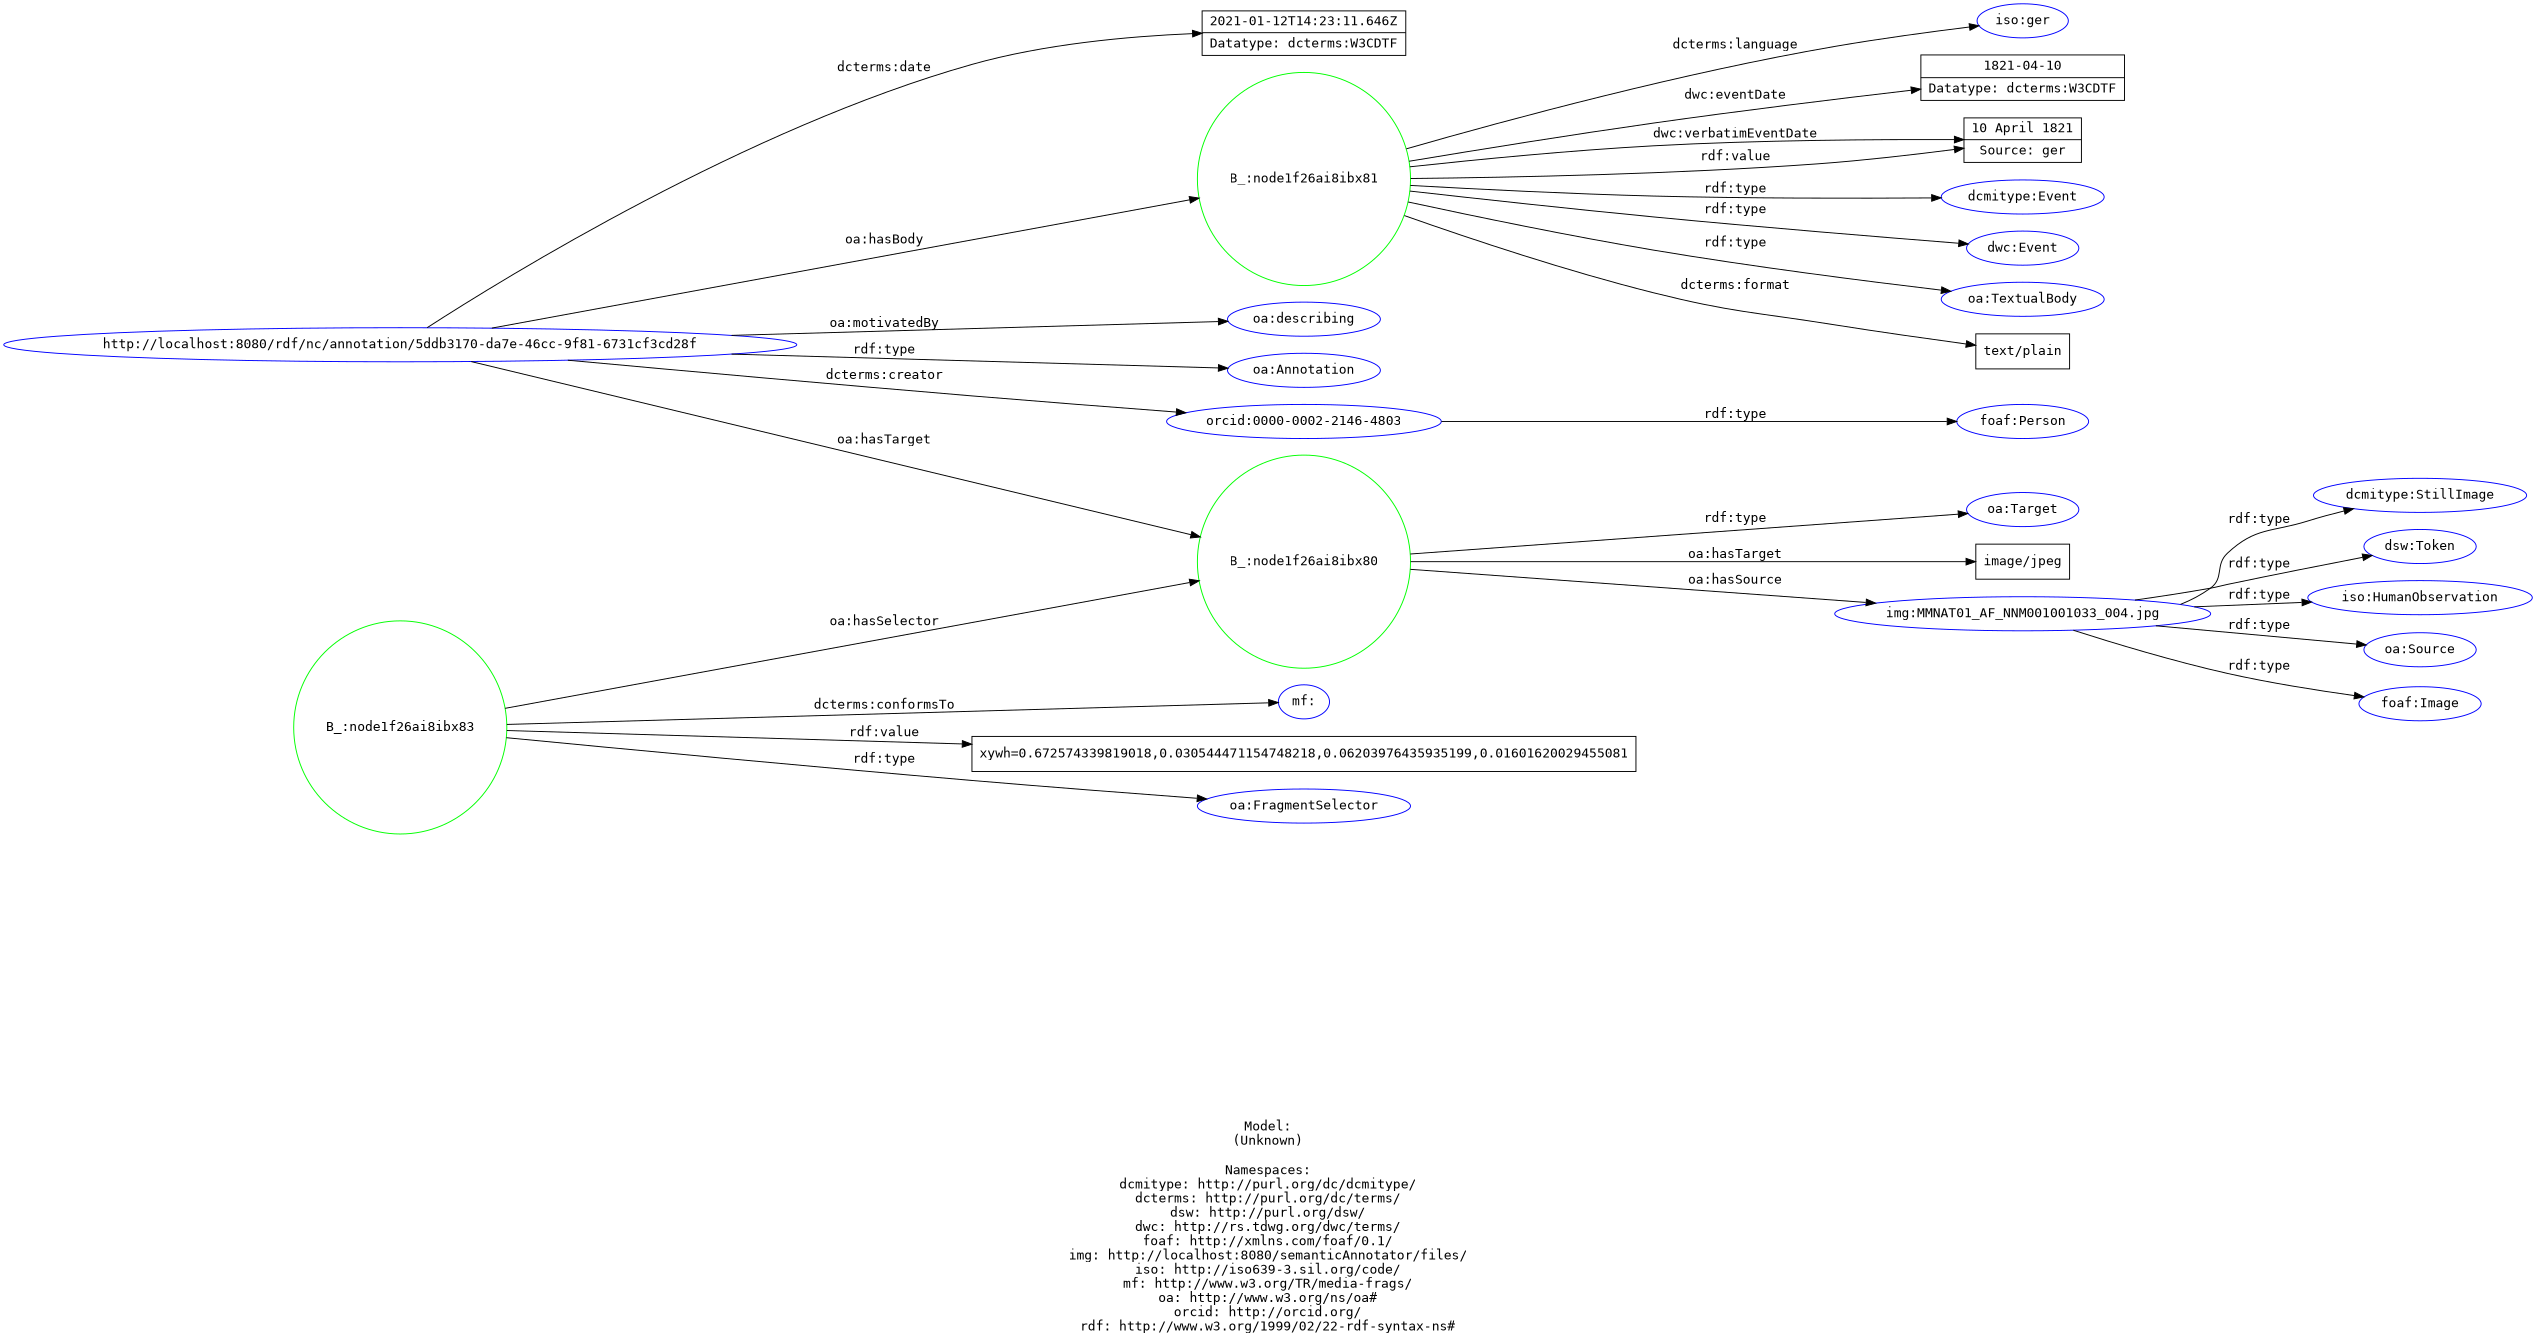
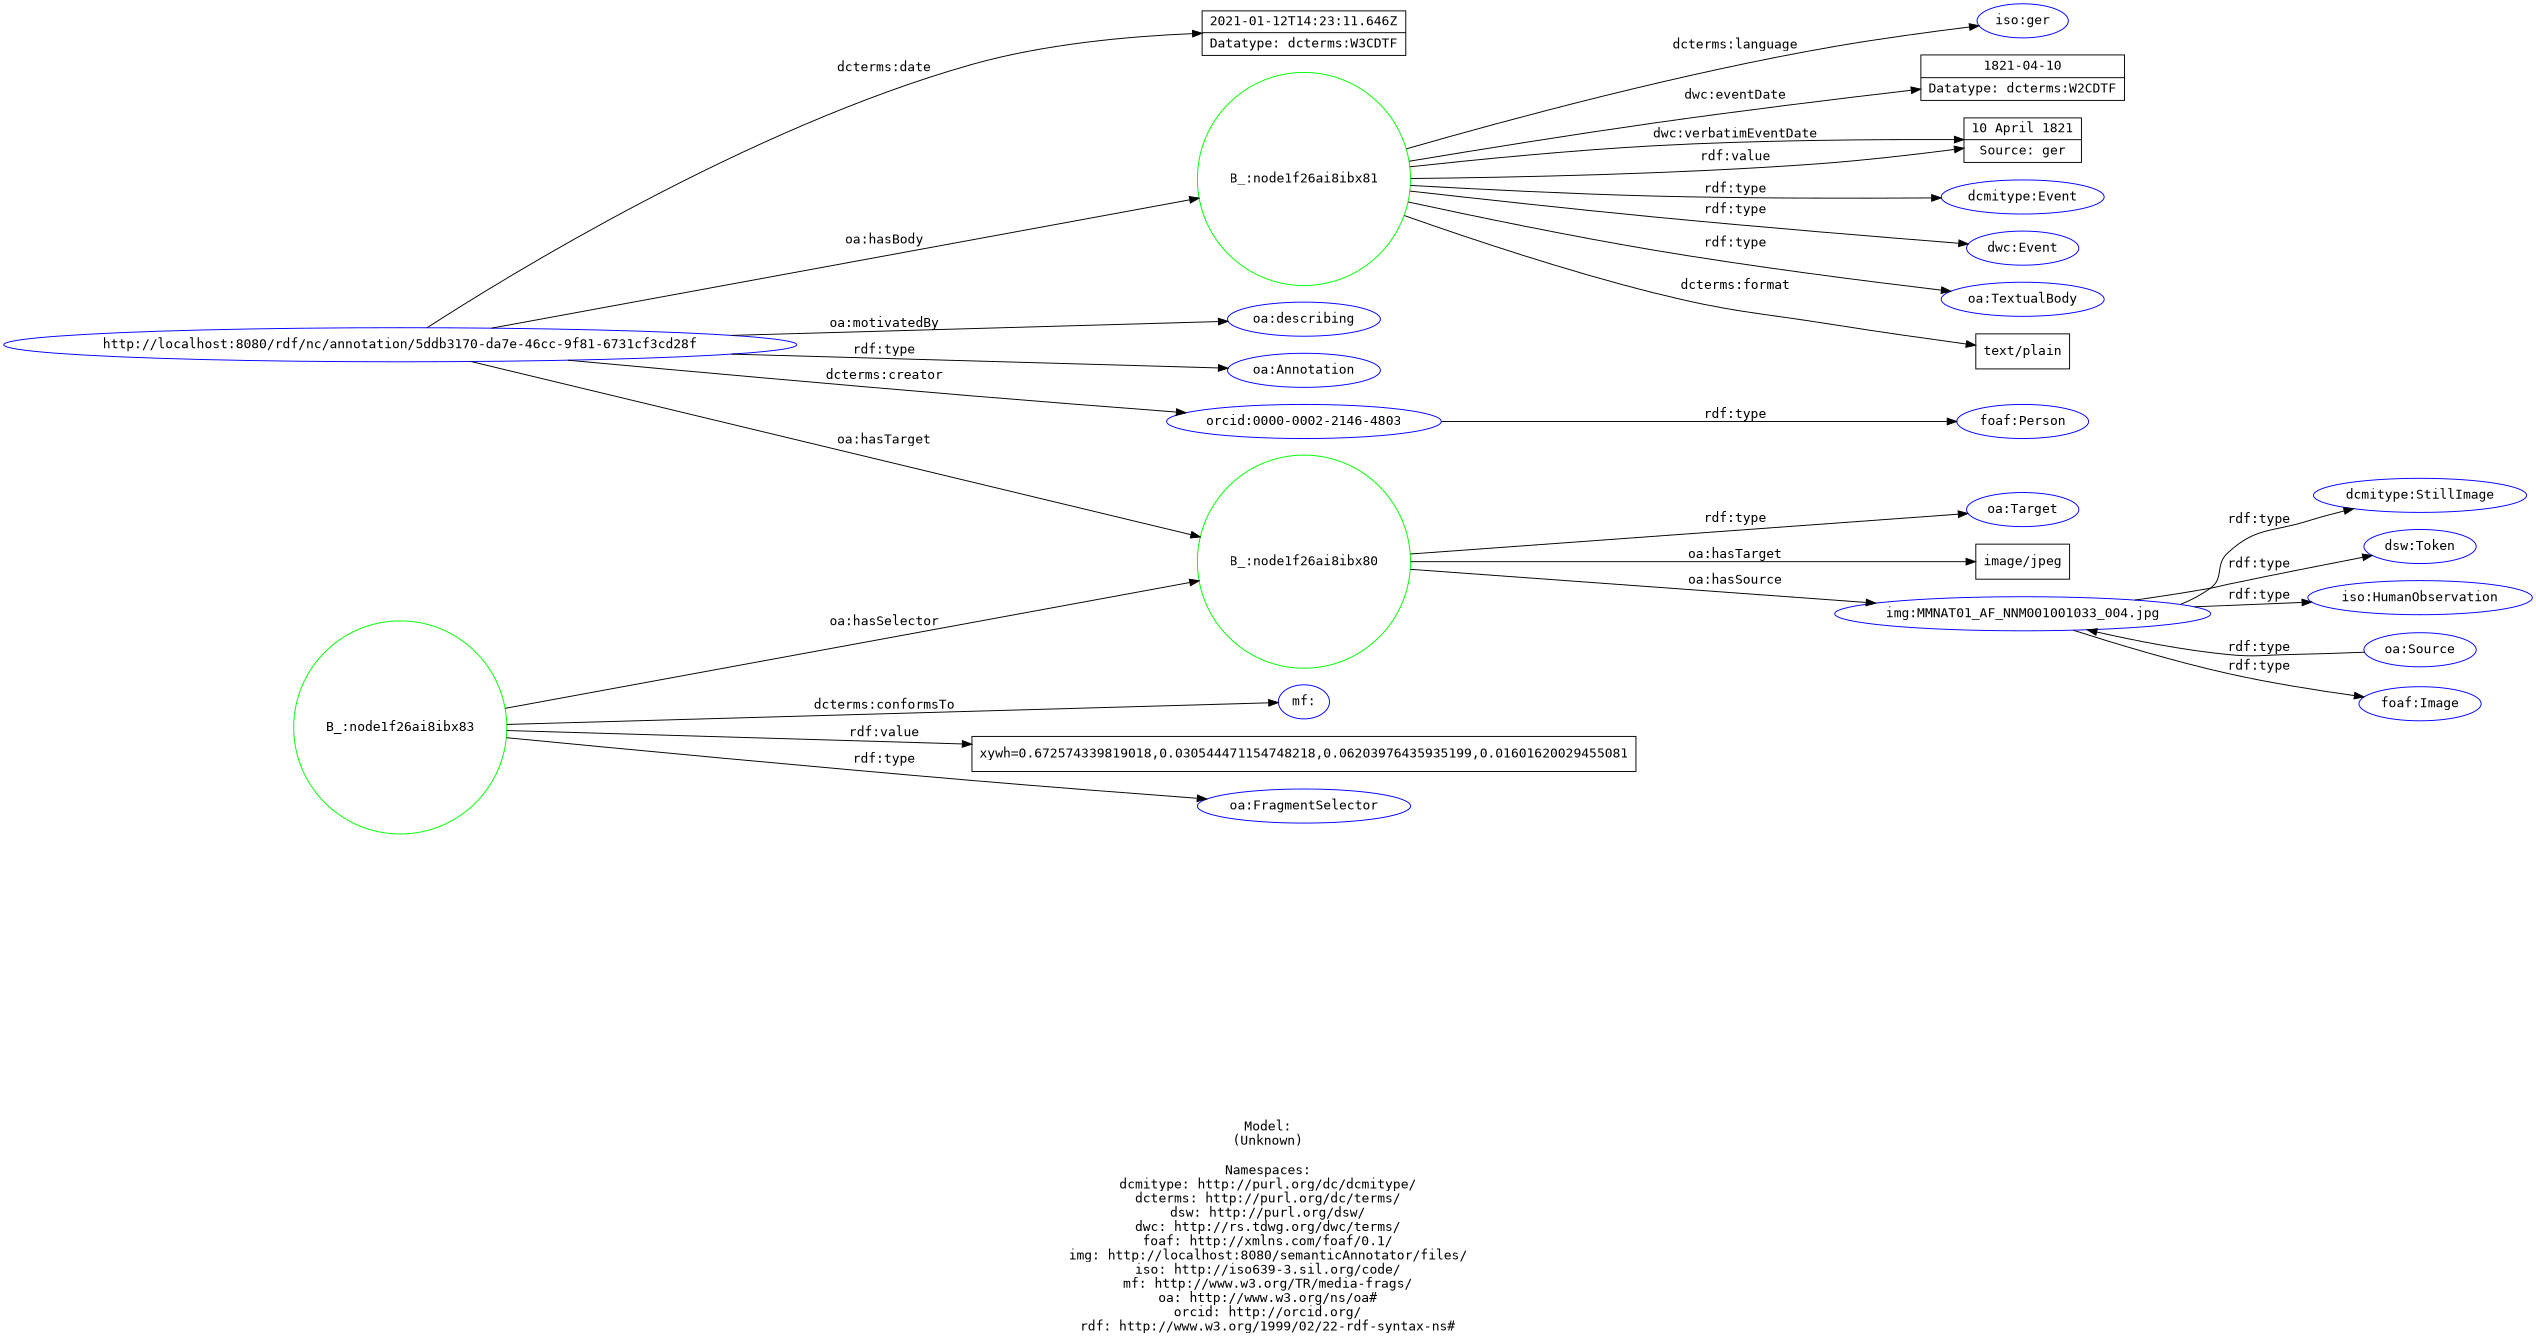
node "1821-04-10": text "Datatype: dcterms:W3CDTF" -> "Datatype: dcterms:W2CDTF"
edge "img:MMNAT01_AF_NNM001001033_004.jpg" -> "oa:Source": reversed
